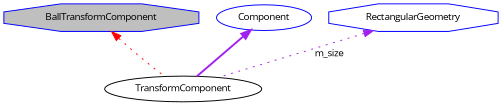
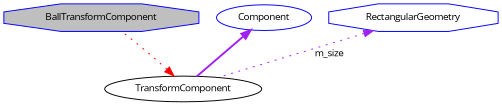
edge "TransformComponent" -> "BallTransformComponent": reversed
